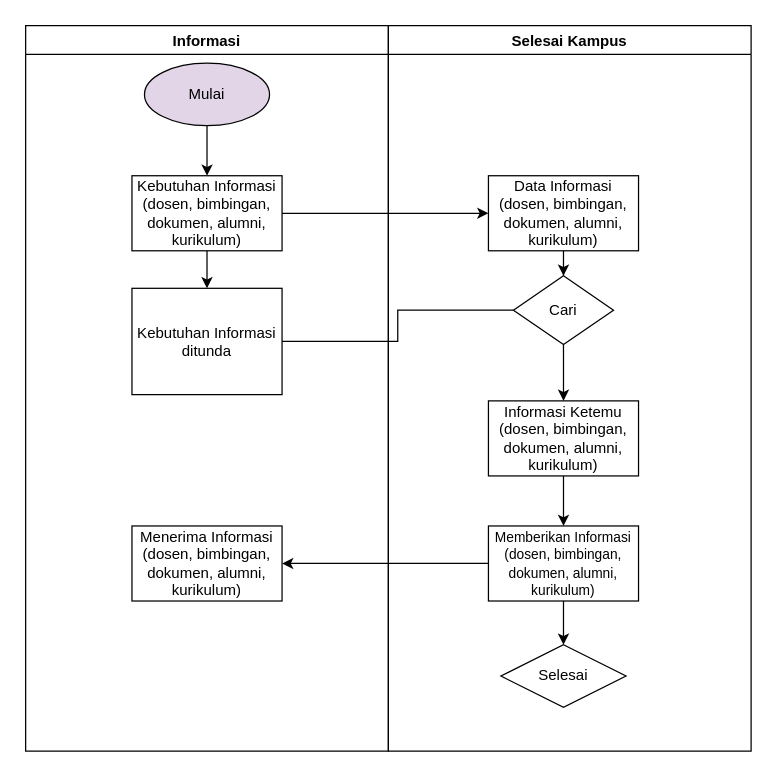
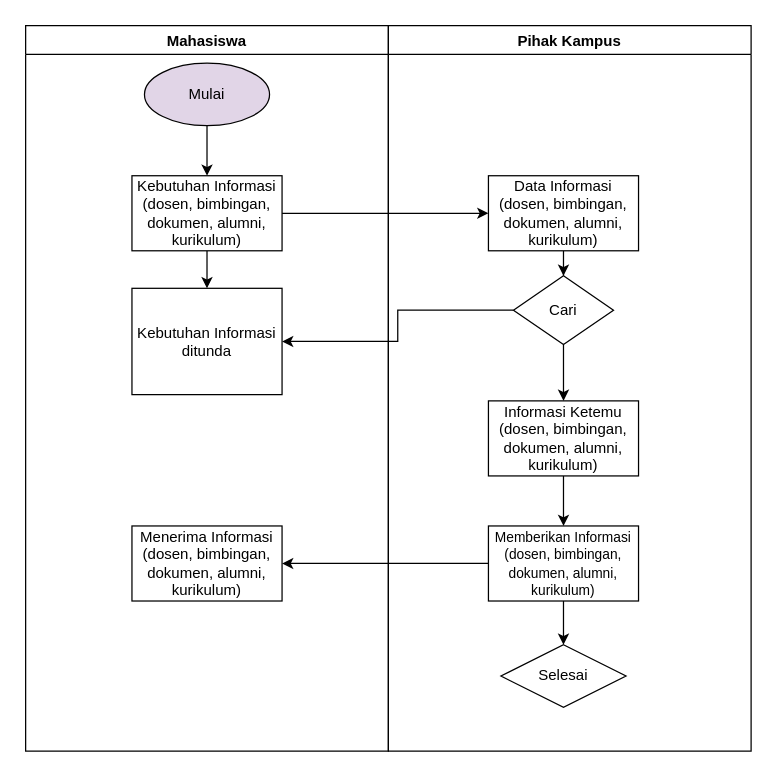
node "Informasi": label "Informasi" -> "Mahasiswa"
node "Selesai Kampus": label "Selesai Kampus" -> "Pihak Kampus"
edge "Cari" -- "Kebutuhan Informasi ditunda": arrowhead none -> classic
